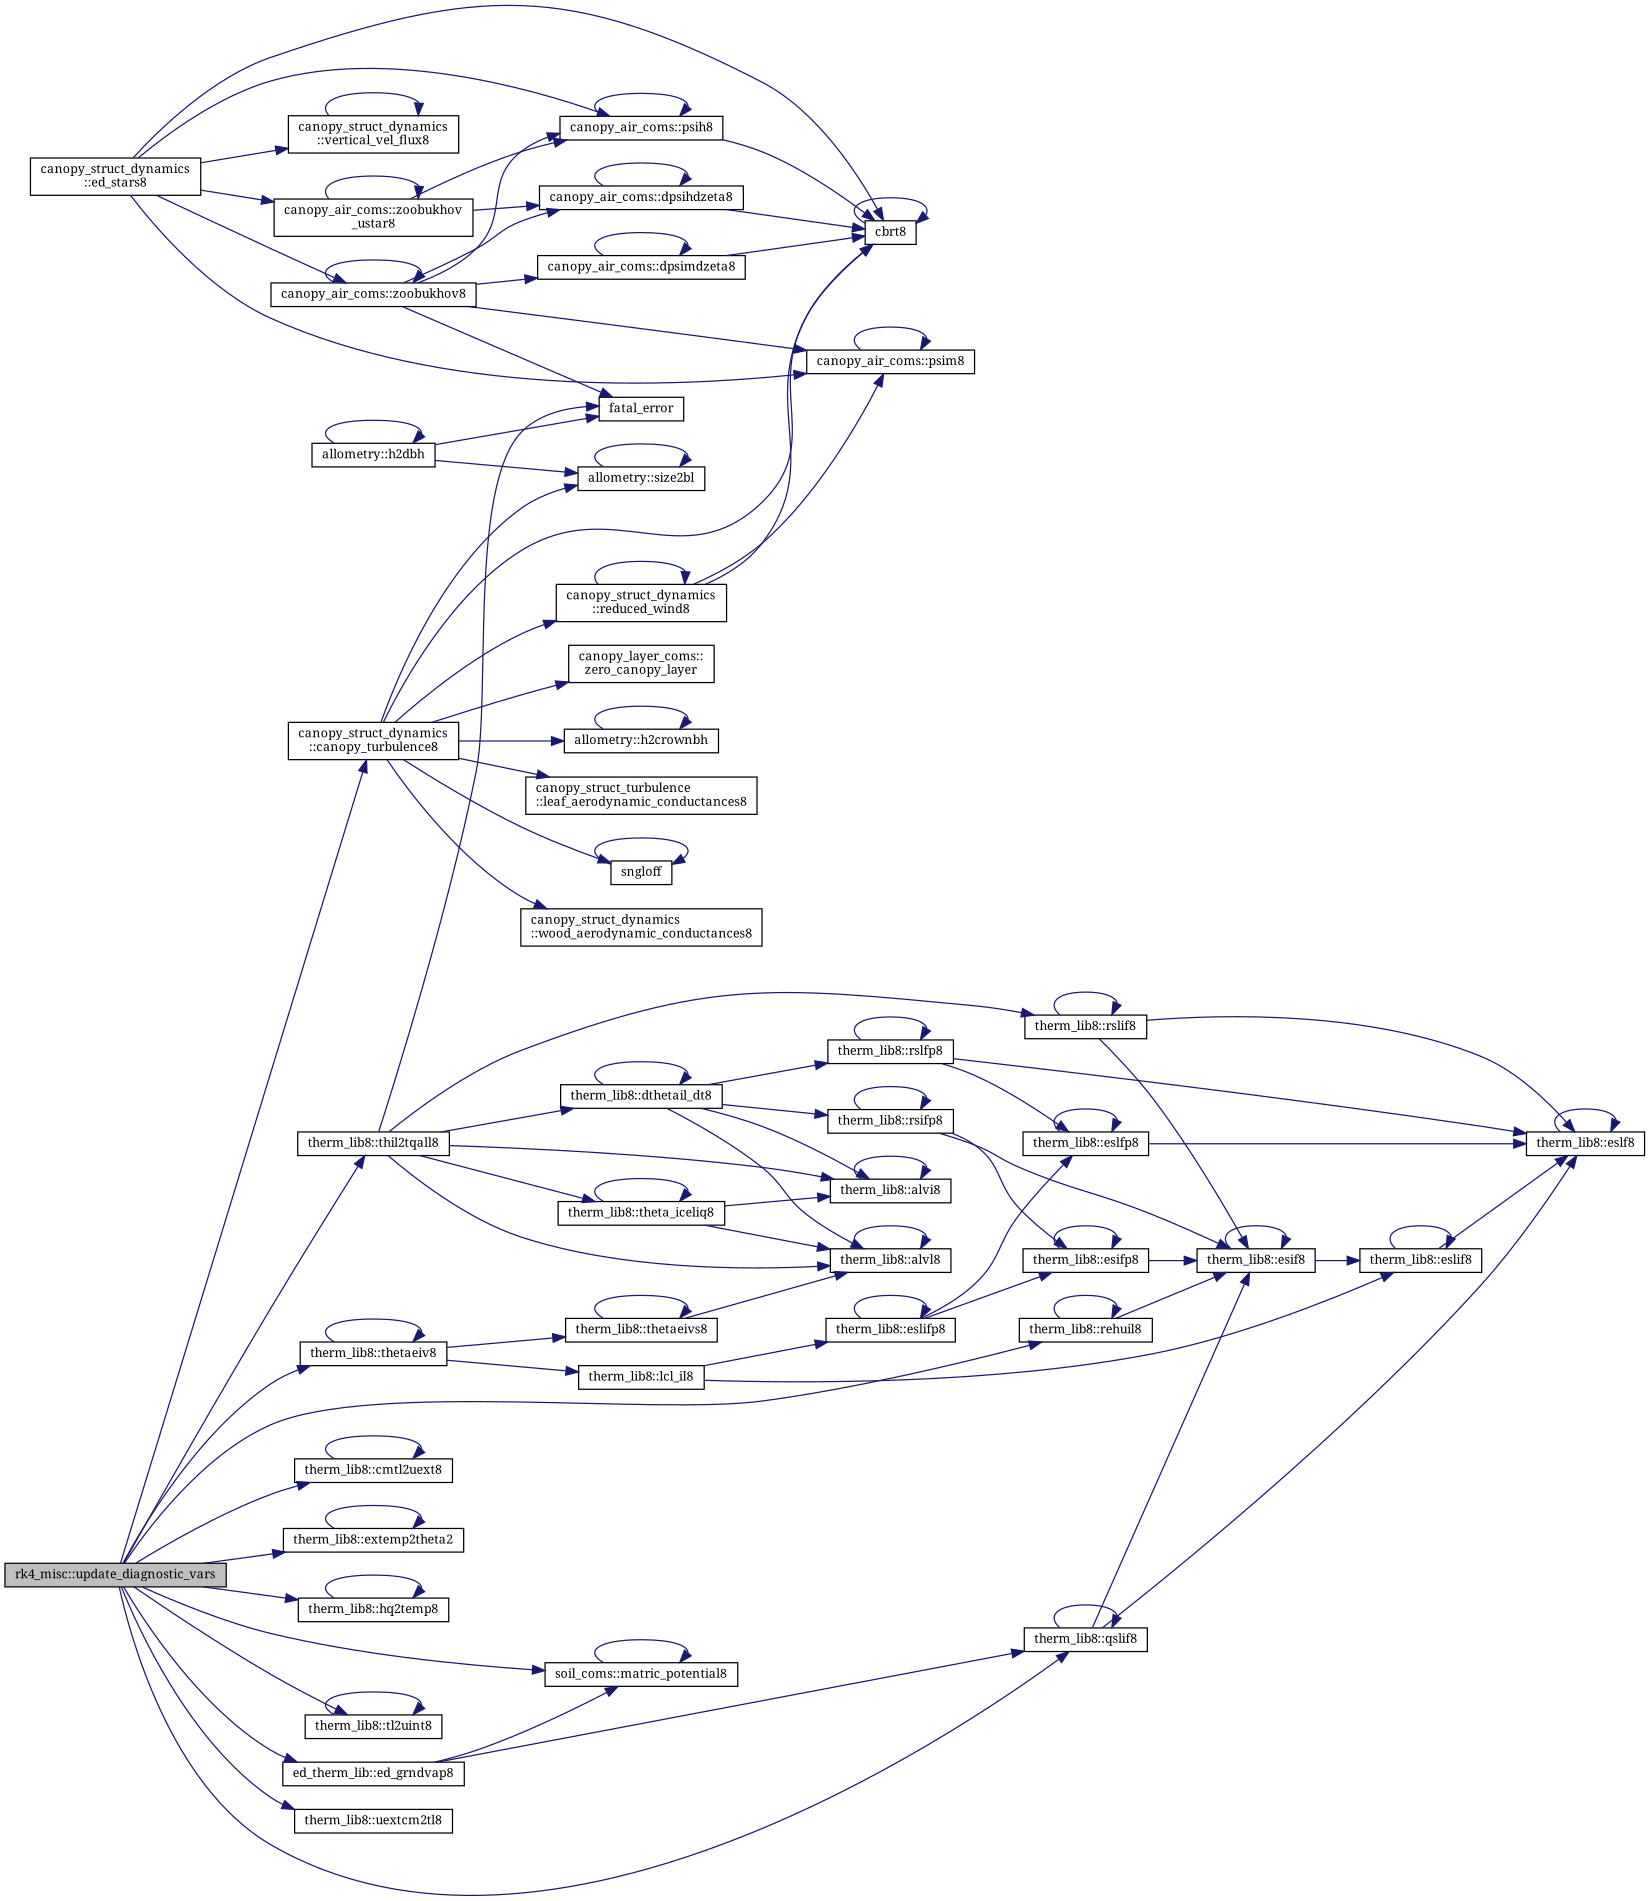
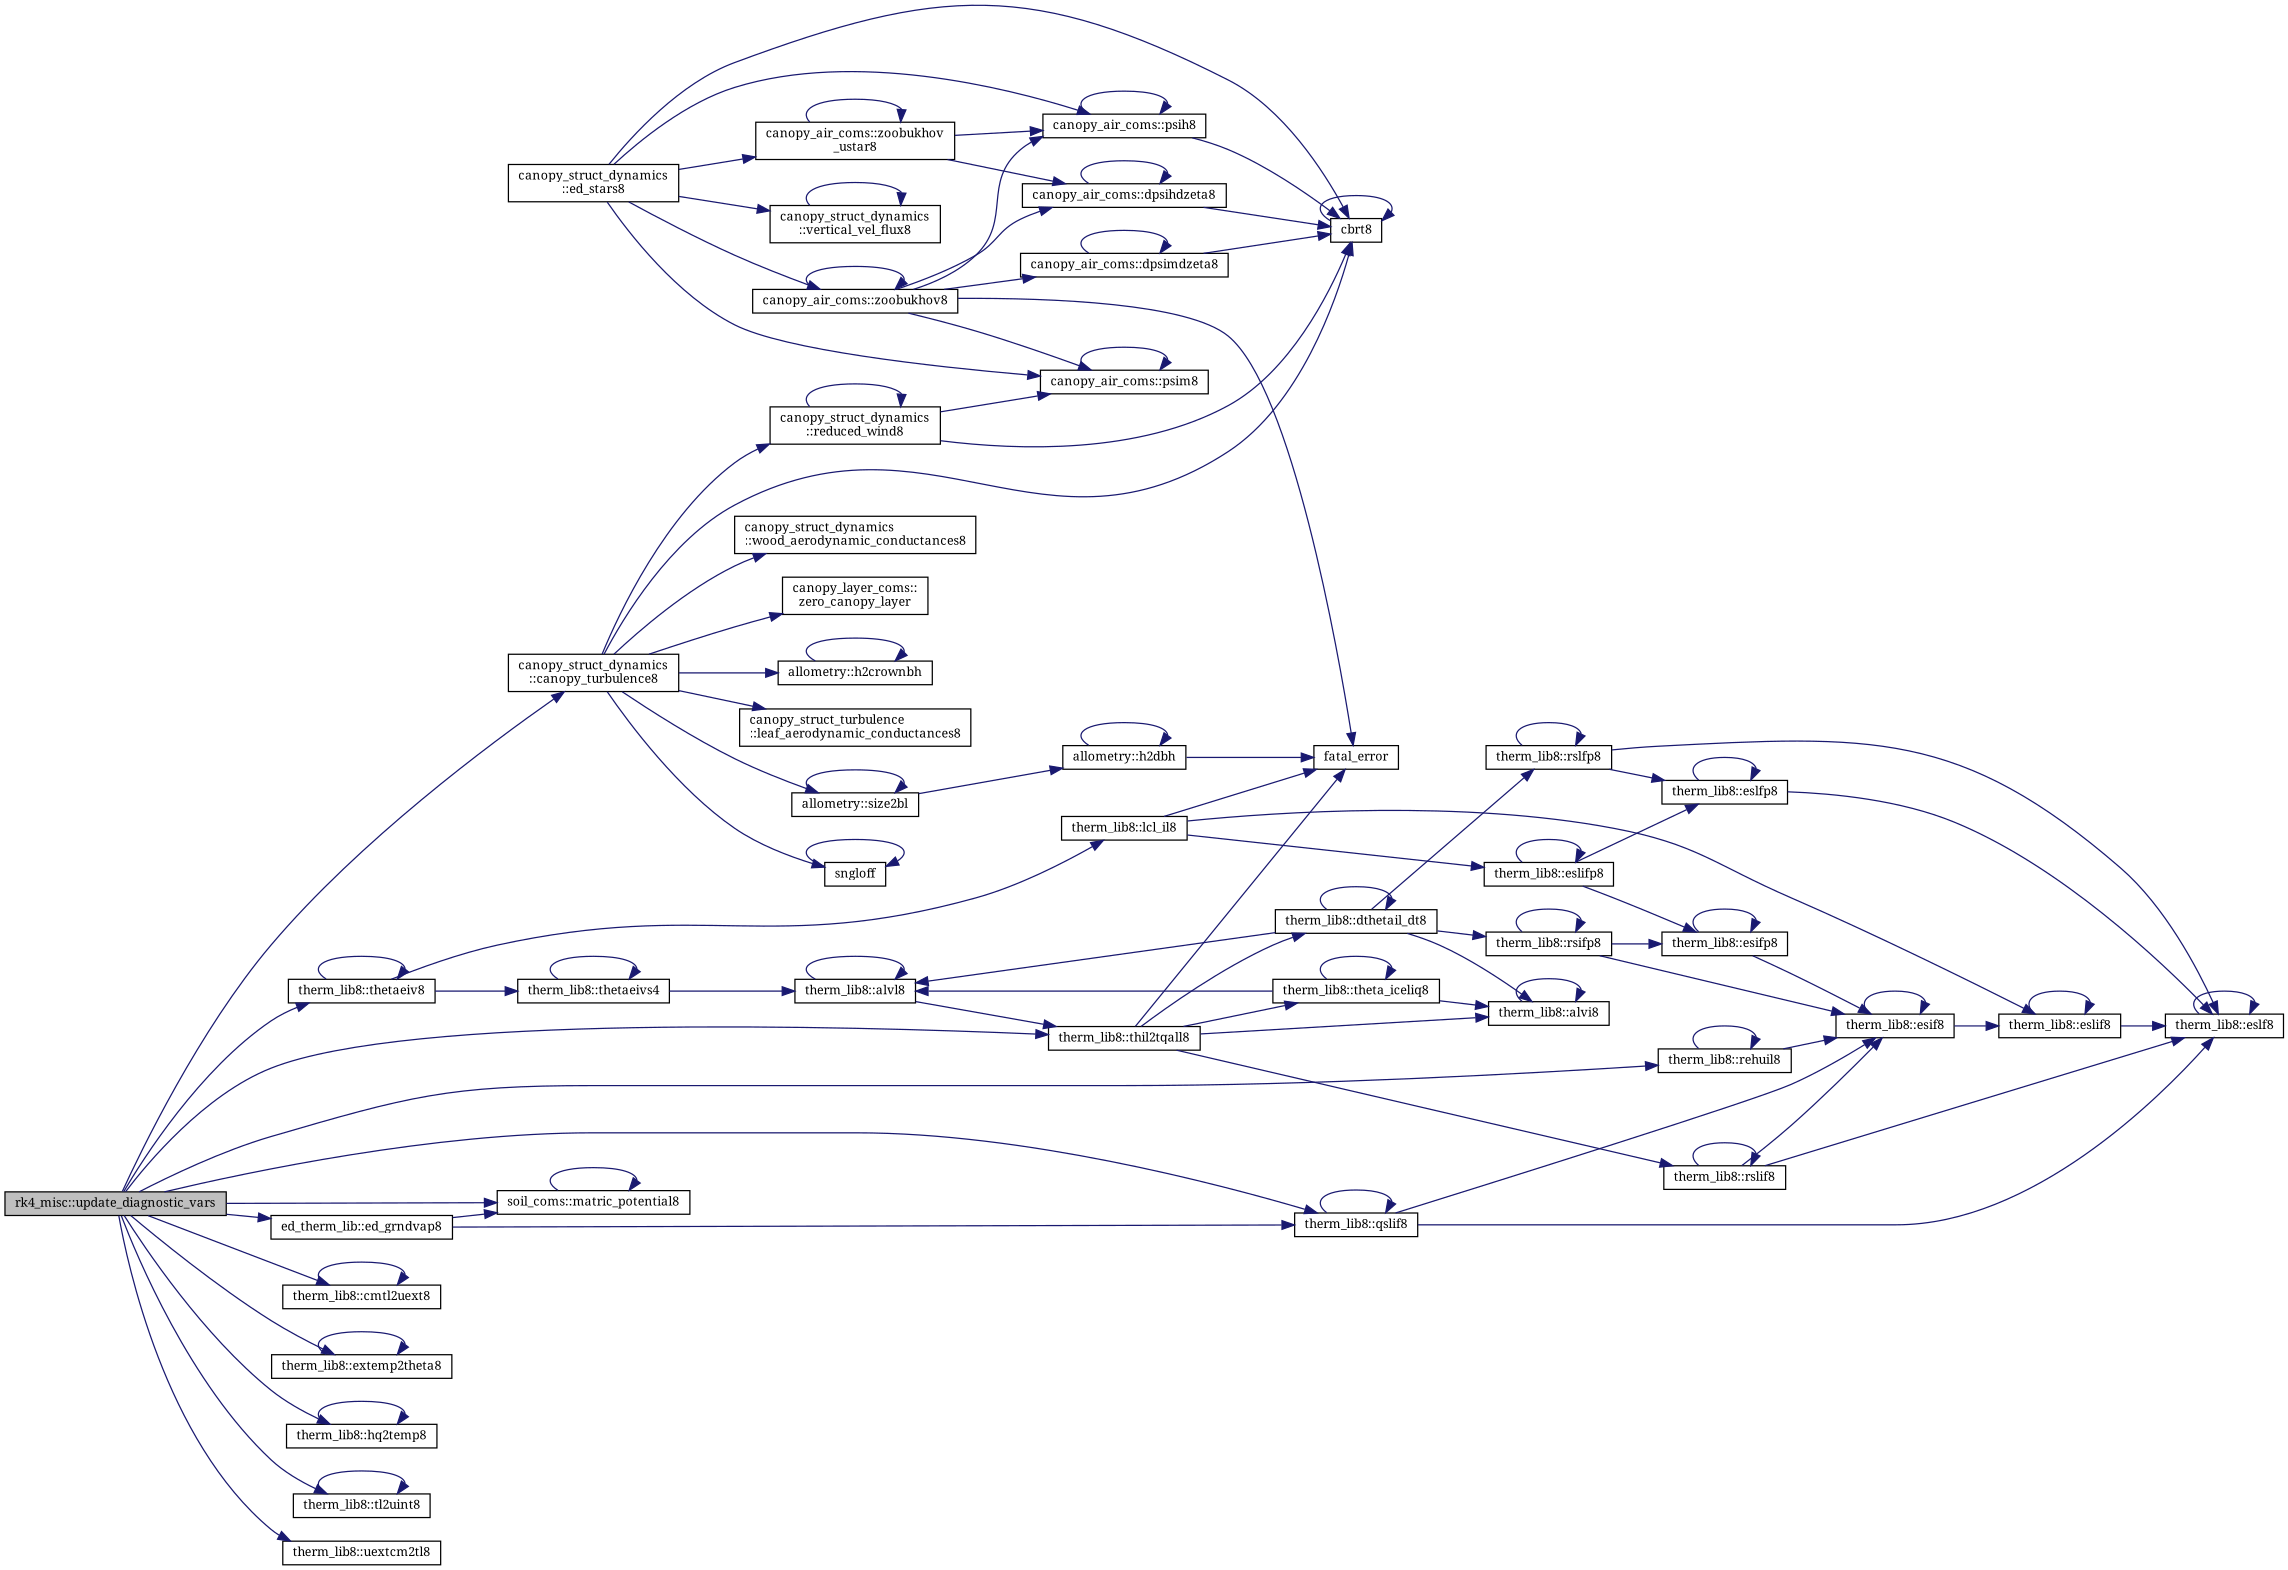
edge "allometry::h2dbh" -> "allometry::size2bl": reversed
edge "therm_lib8::lcl_il8" -> "fatal_error": added
edge "therm_lib8::thil2tqall8" -> "therm_lib8::alvl8": reversed
node "therm_lib8::thetaeivs8": label "therm_lib8::thetaeivs8" -> "therm_lib8::thetaeivs4"
node "therm_lib8::extemp2theta2": label "therm_lib8::extemp2theta2" -> "therm_lib8::extemp2theta8"
